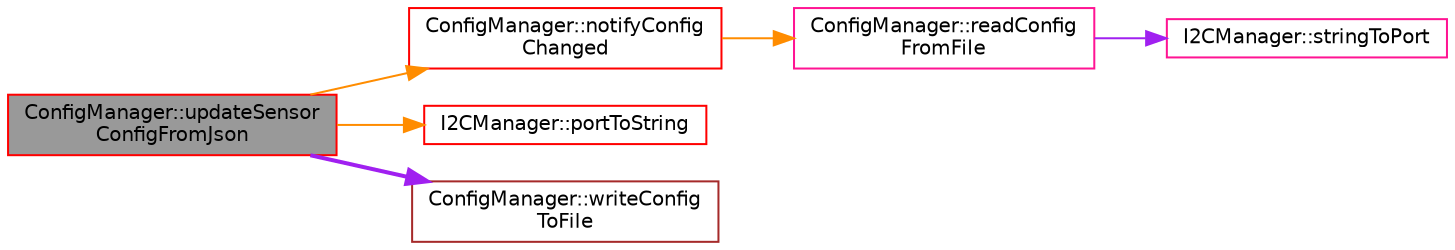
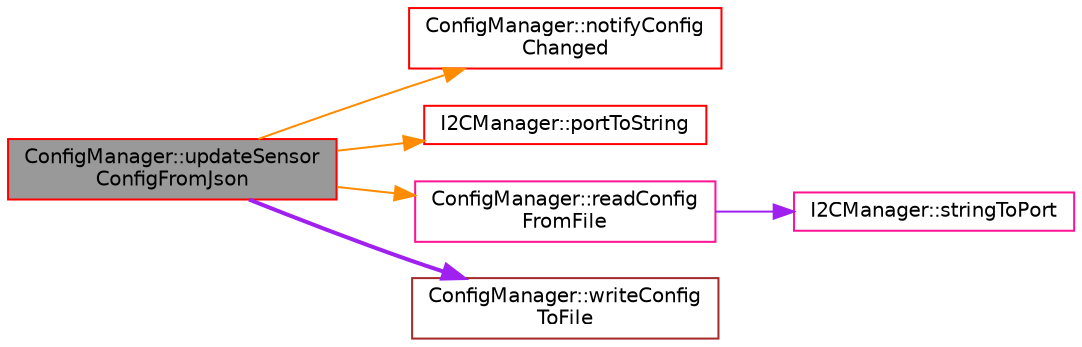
edge "ConfigManager::notifyConfig Changed" -> "ConfigManager::readConfig FromFile": now "ConfigManager::updateSensor ConfigFromJson" -> "ConfigManager::readConfig FromFile"
